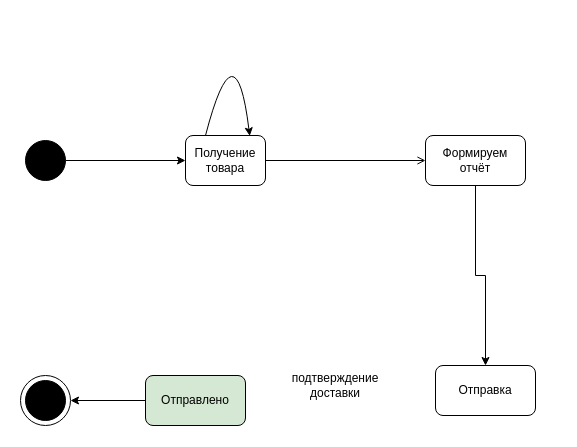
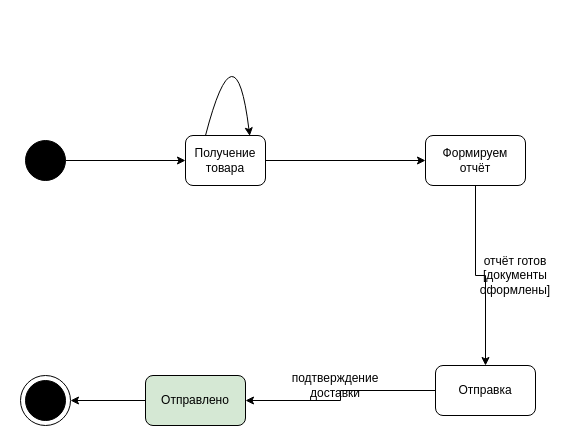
edge "Получение товара" -> "Формируем отчёт": arrowhead open -> classic
node "отчёт готов [документы оформлены]": added
edge "Отправка" -> "Отправлено": added
